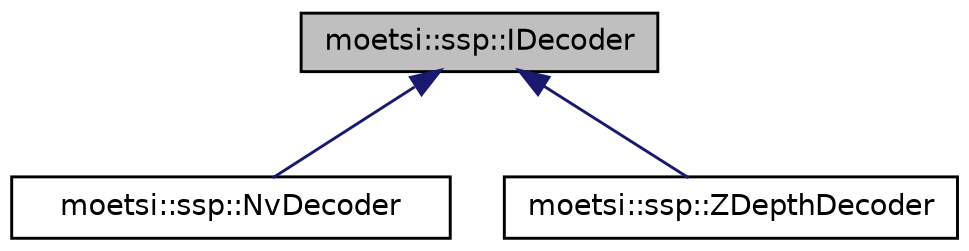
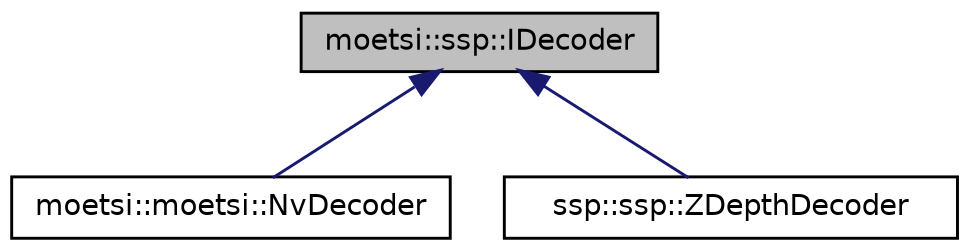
node "moetsi::ssp::NvDecoder": label "moetsi::ssp::NvDecoder" -> "moetsi::moetsi::NvDecoder"
node "moetsi::ssp::ZDepthDecoder": label "moetsi::ssp::ZDepthDecoder" -> "ssp::ssp::ZDepthDecoder"
